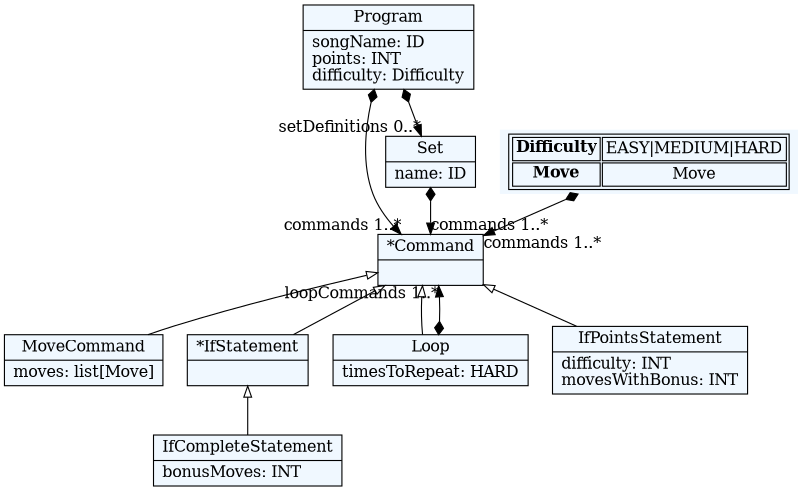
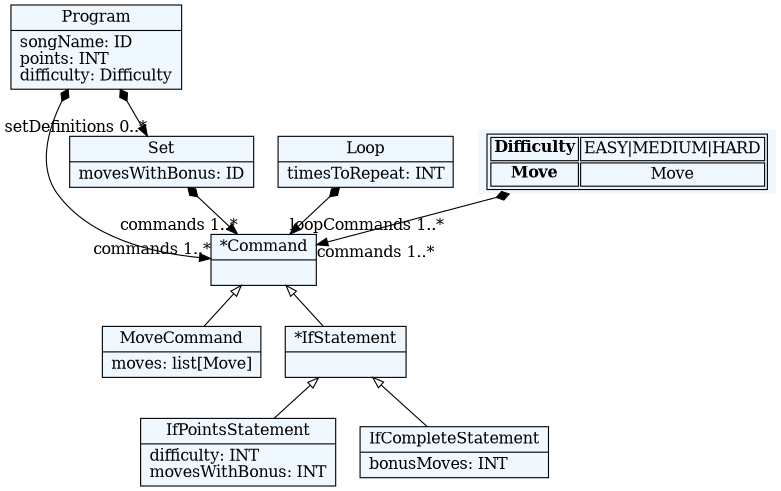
node "Set": text "name: ID" -> "movesWithBonus: ID"
edge "IfPointsStatement" -> "*Command": now "IfPointsStatement" -> "*IfStatement"
edge "Loop" -> "*Command": removed
node "Loop": text "timesToRepeat: HARD" -> "timesToRepeat: INT"
